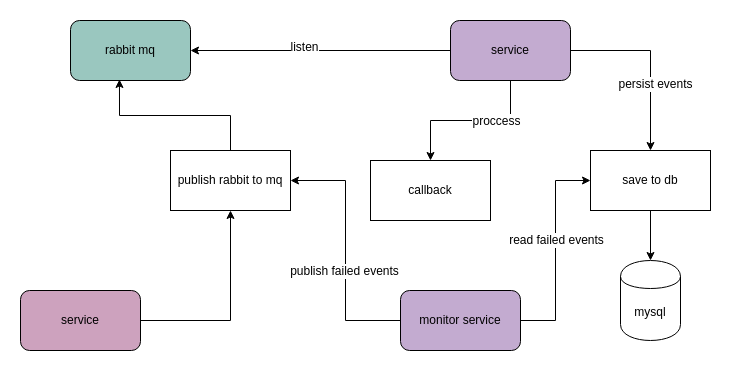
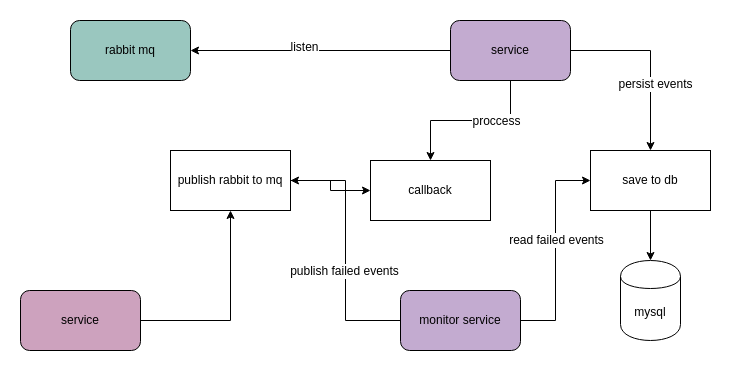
edge "publish rabbit to mq" -> "rabbit mq": now "publish rabbit to mq" -> "callback"
